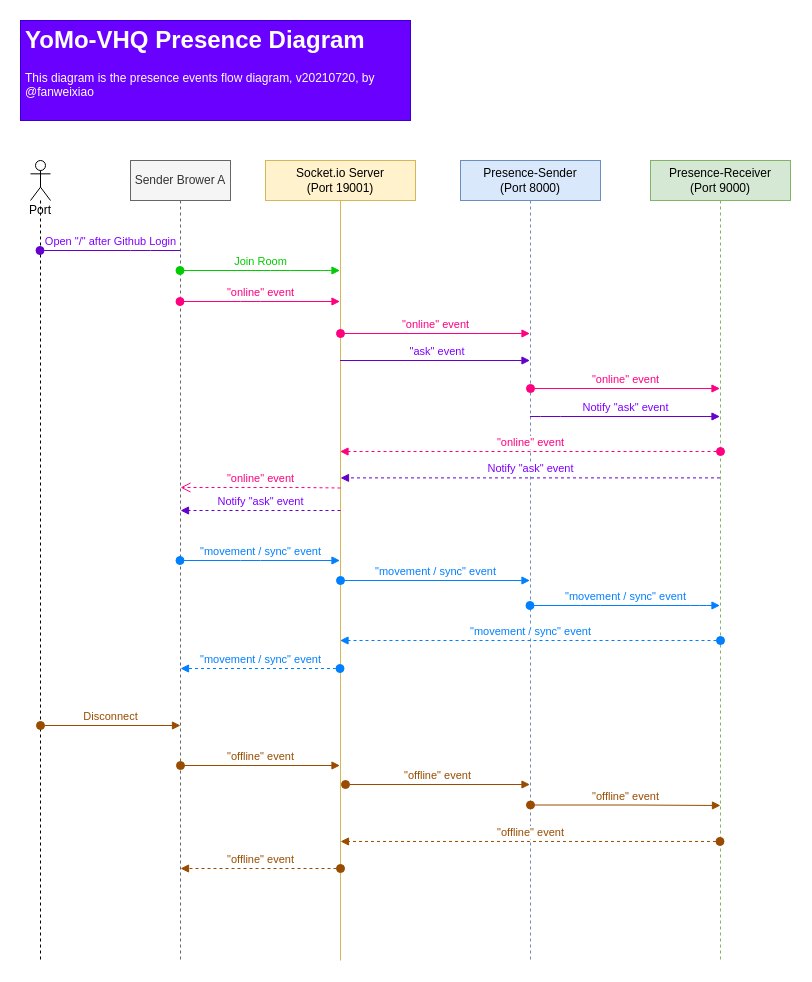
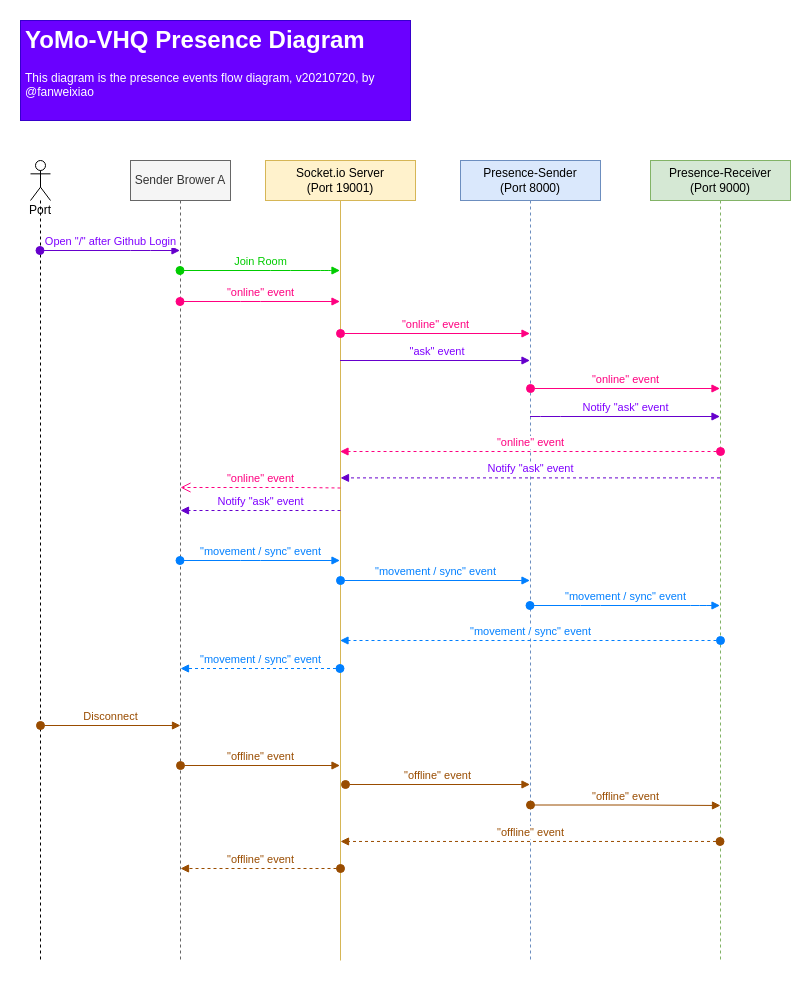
edge "Sender Brower A" -> "Port": arrowhead none -> block
